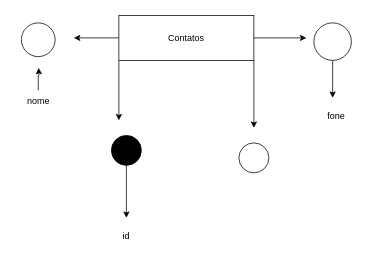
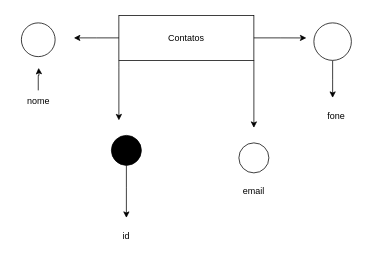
node "email": added
